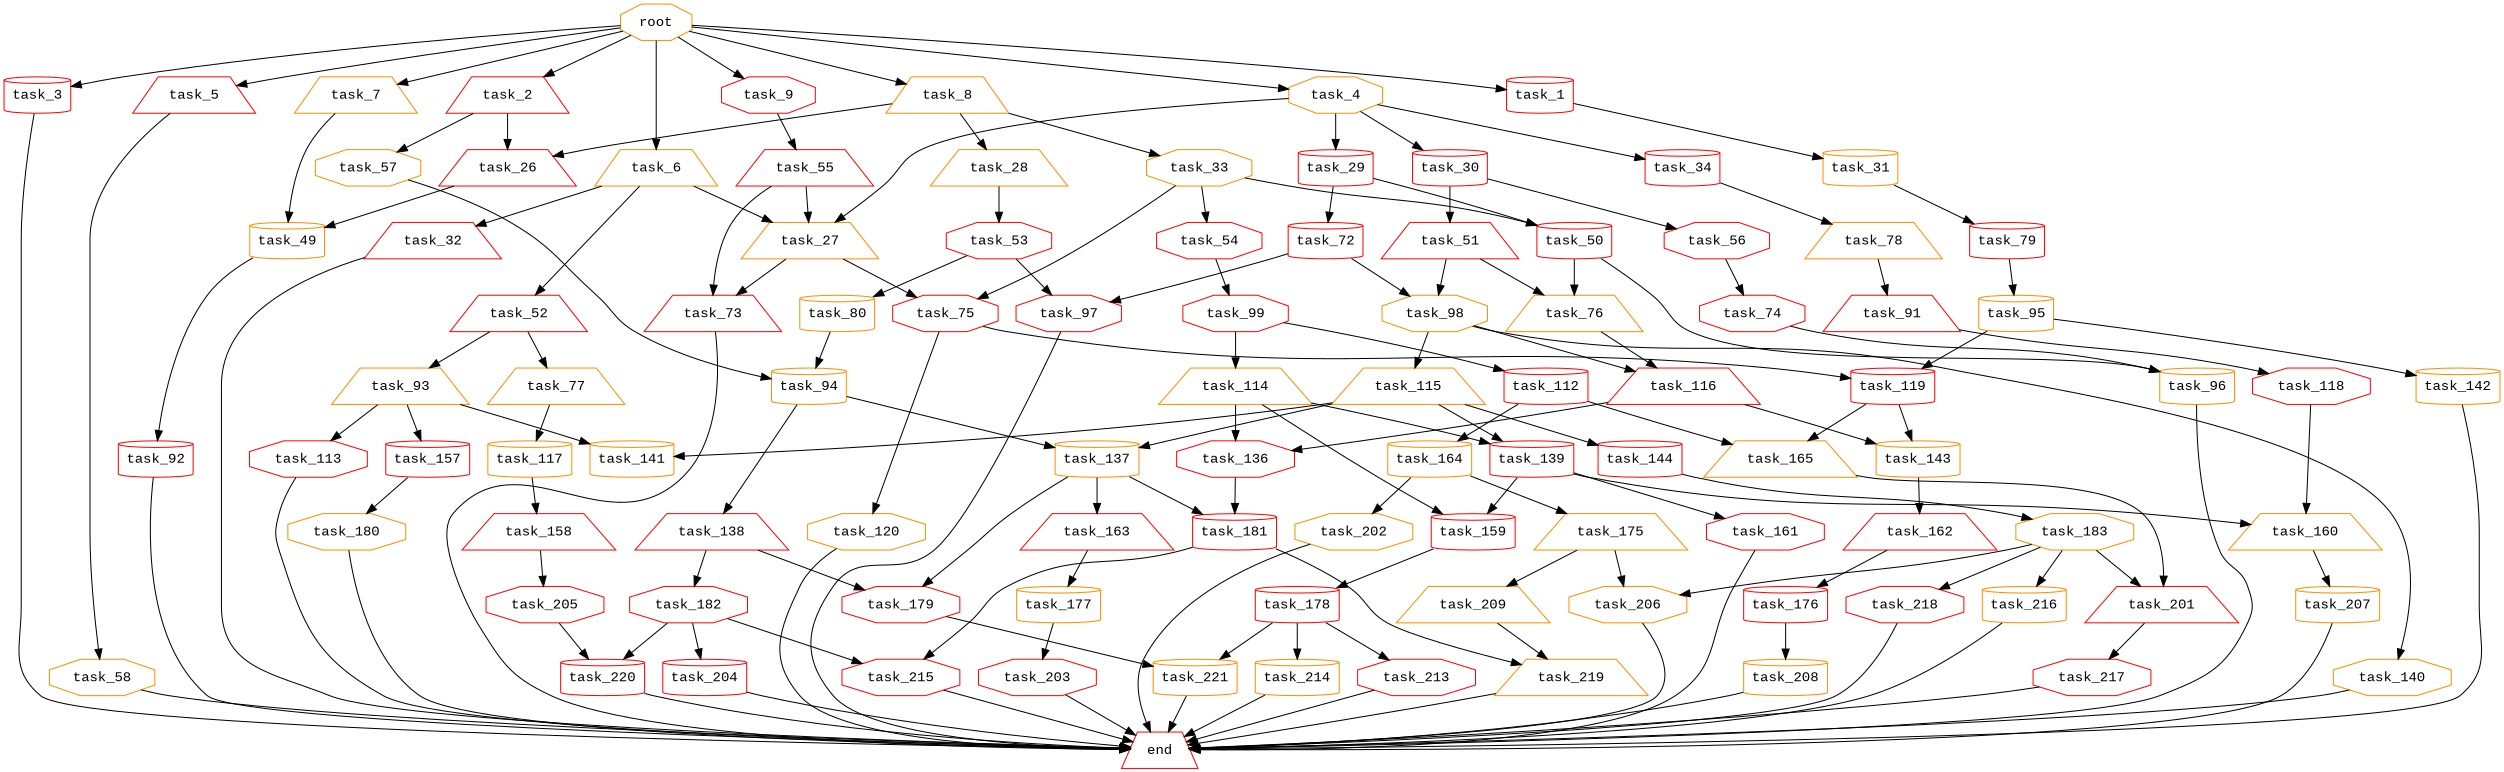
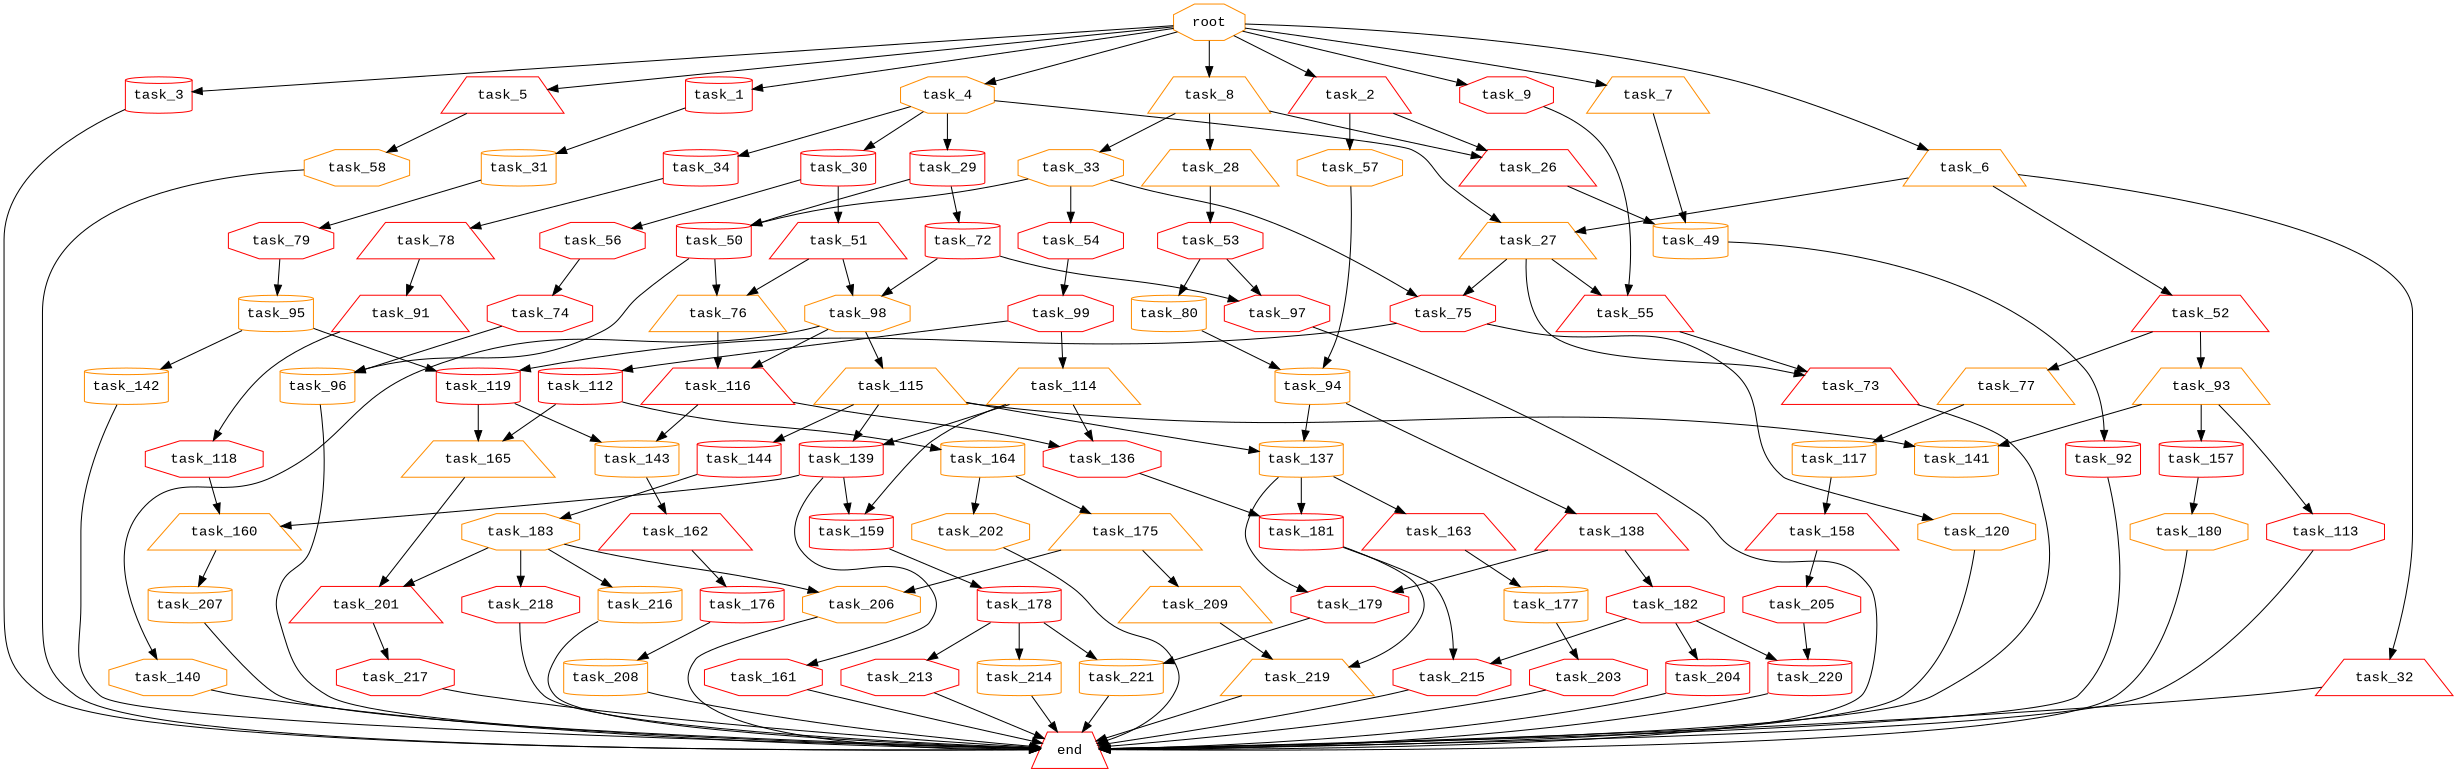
edge "task_55" -> "task_27": reversed
node "task_78": color darkorange -> red
node "task_79": shape cylinder -> octagon
